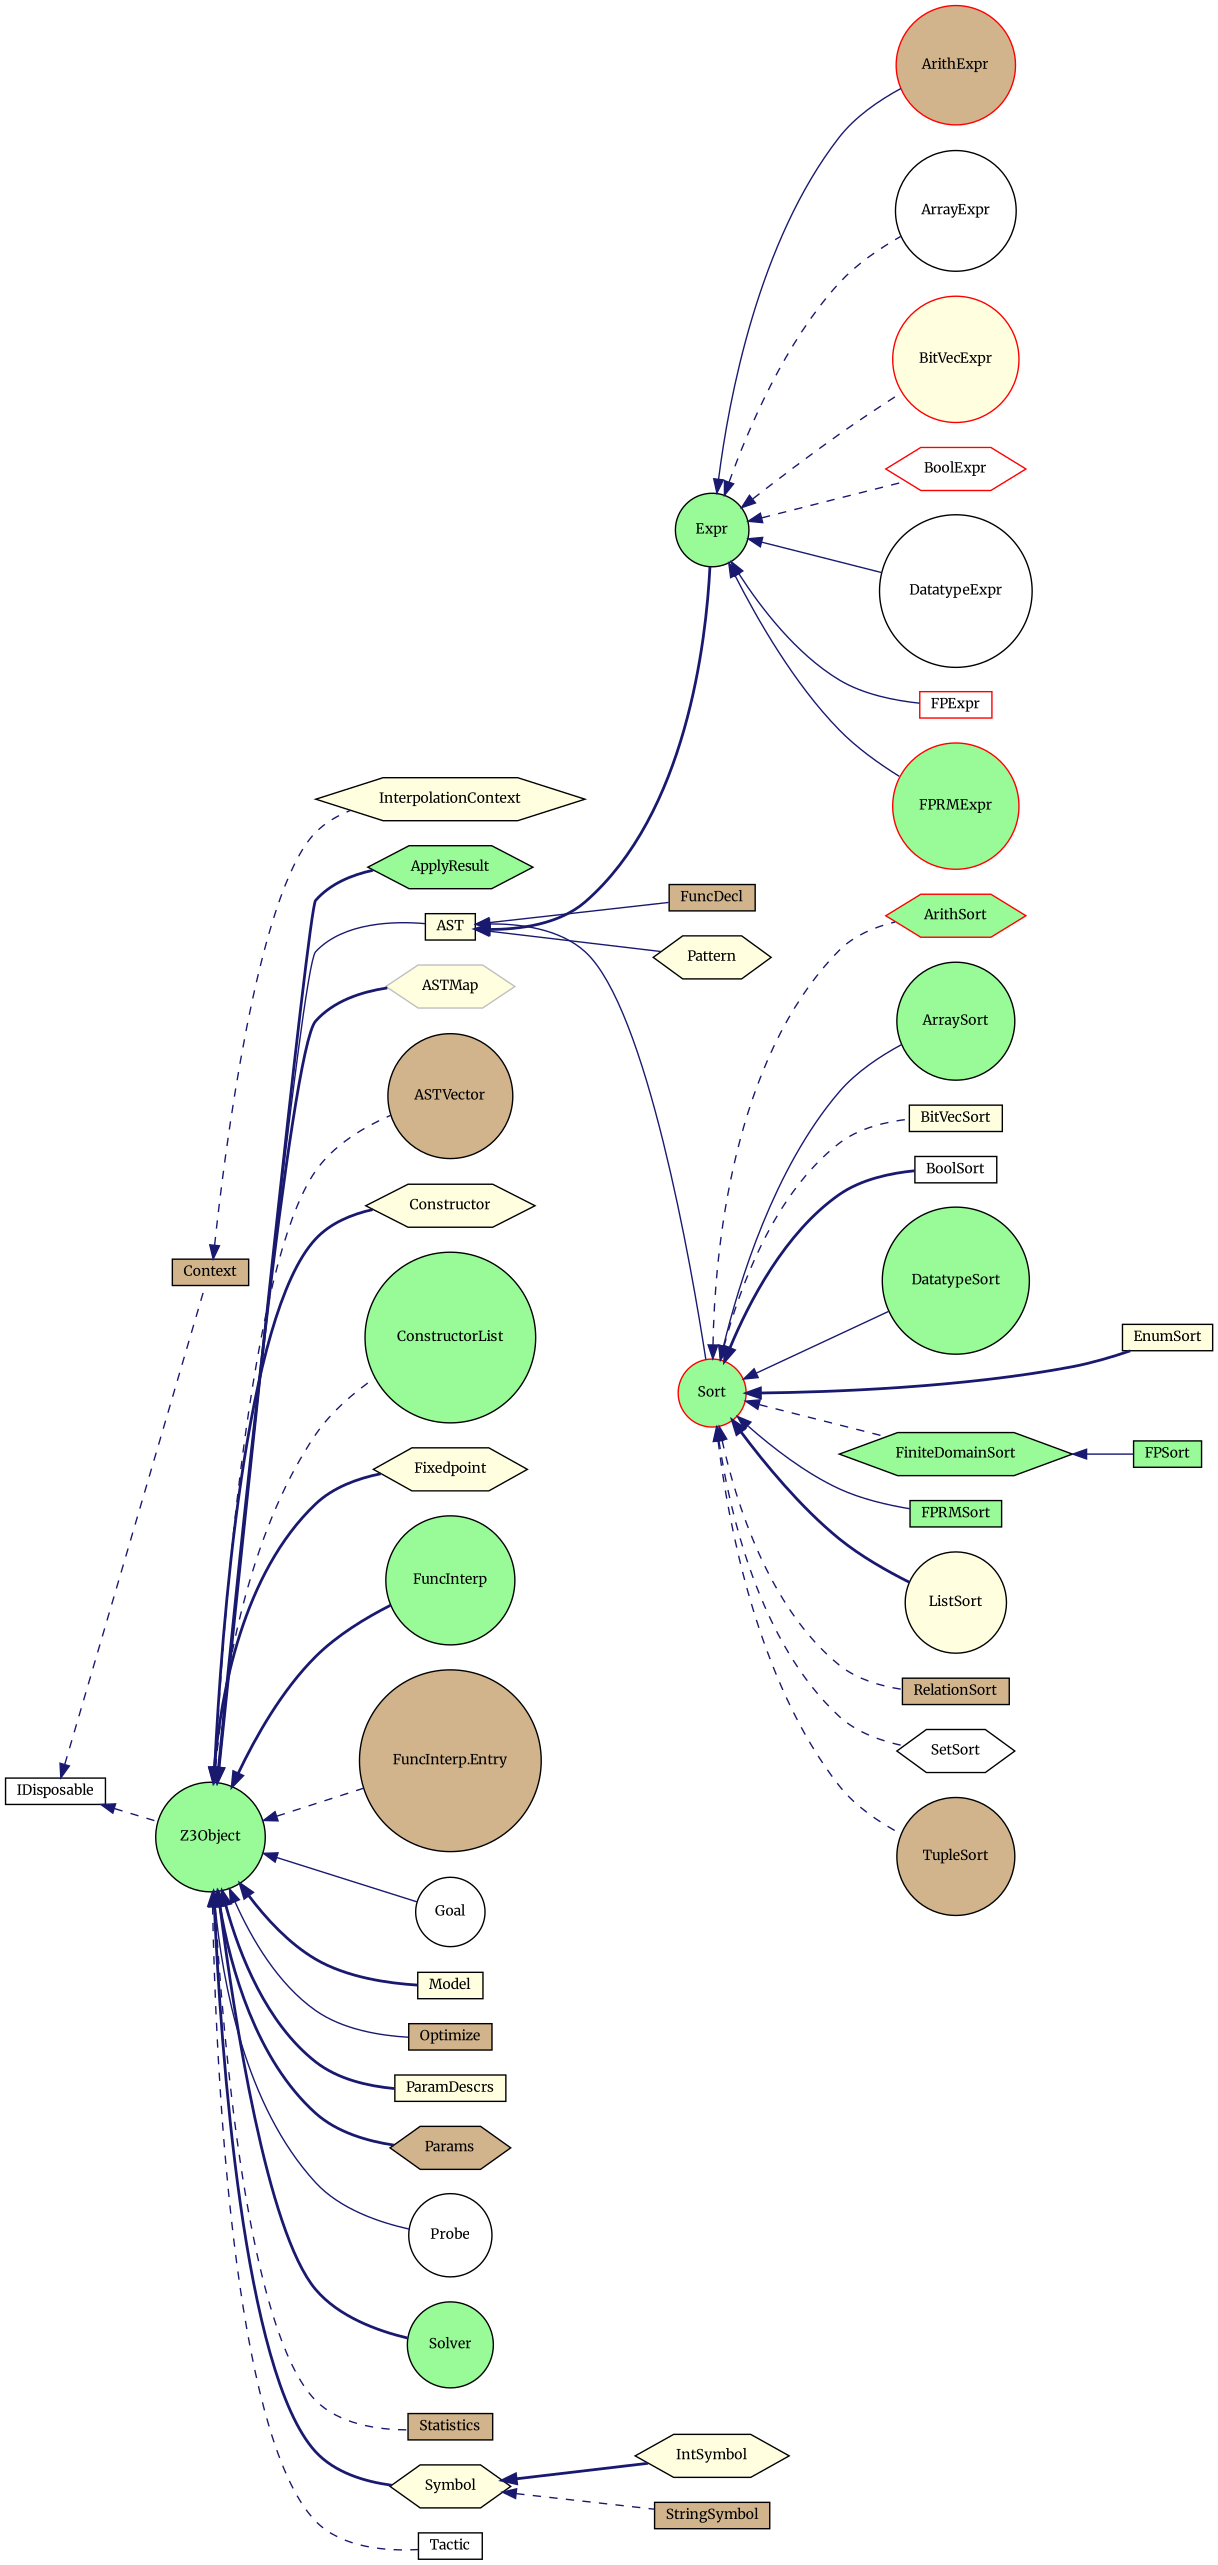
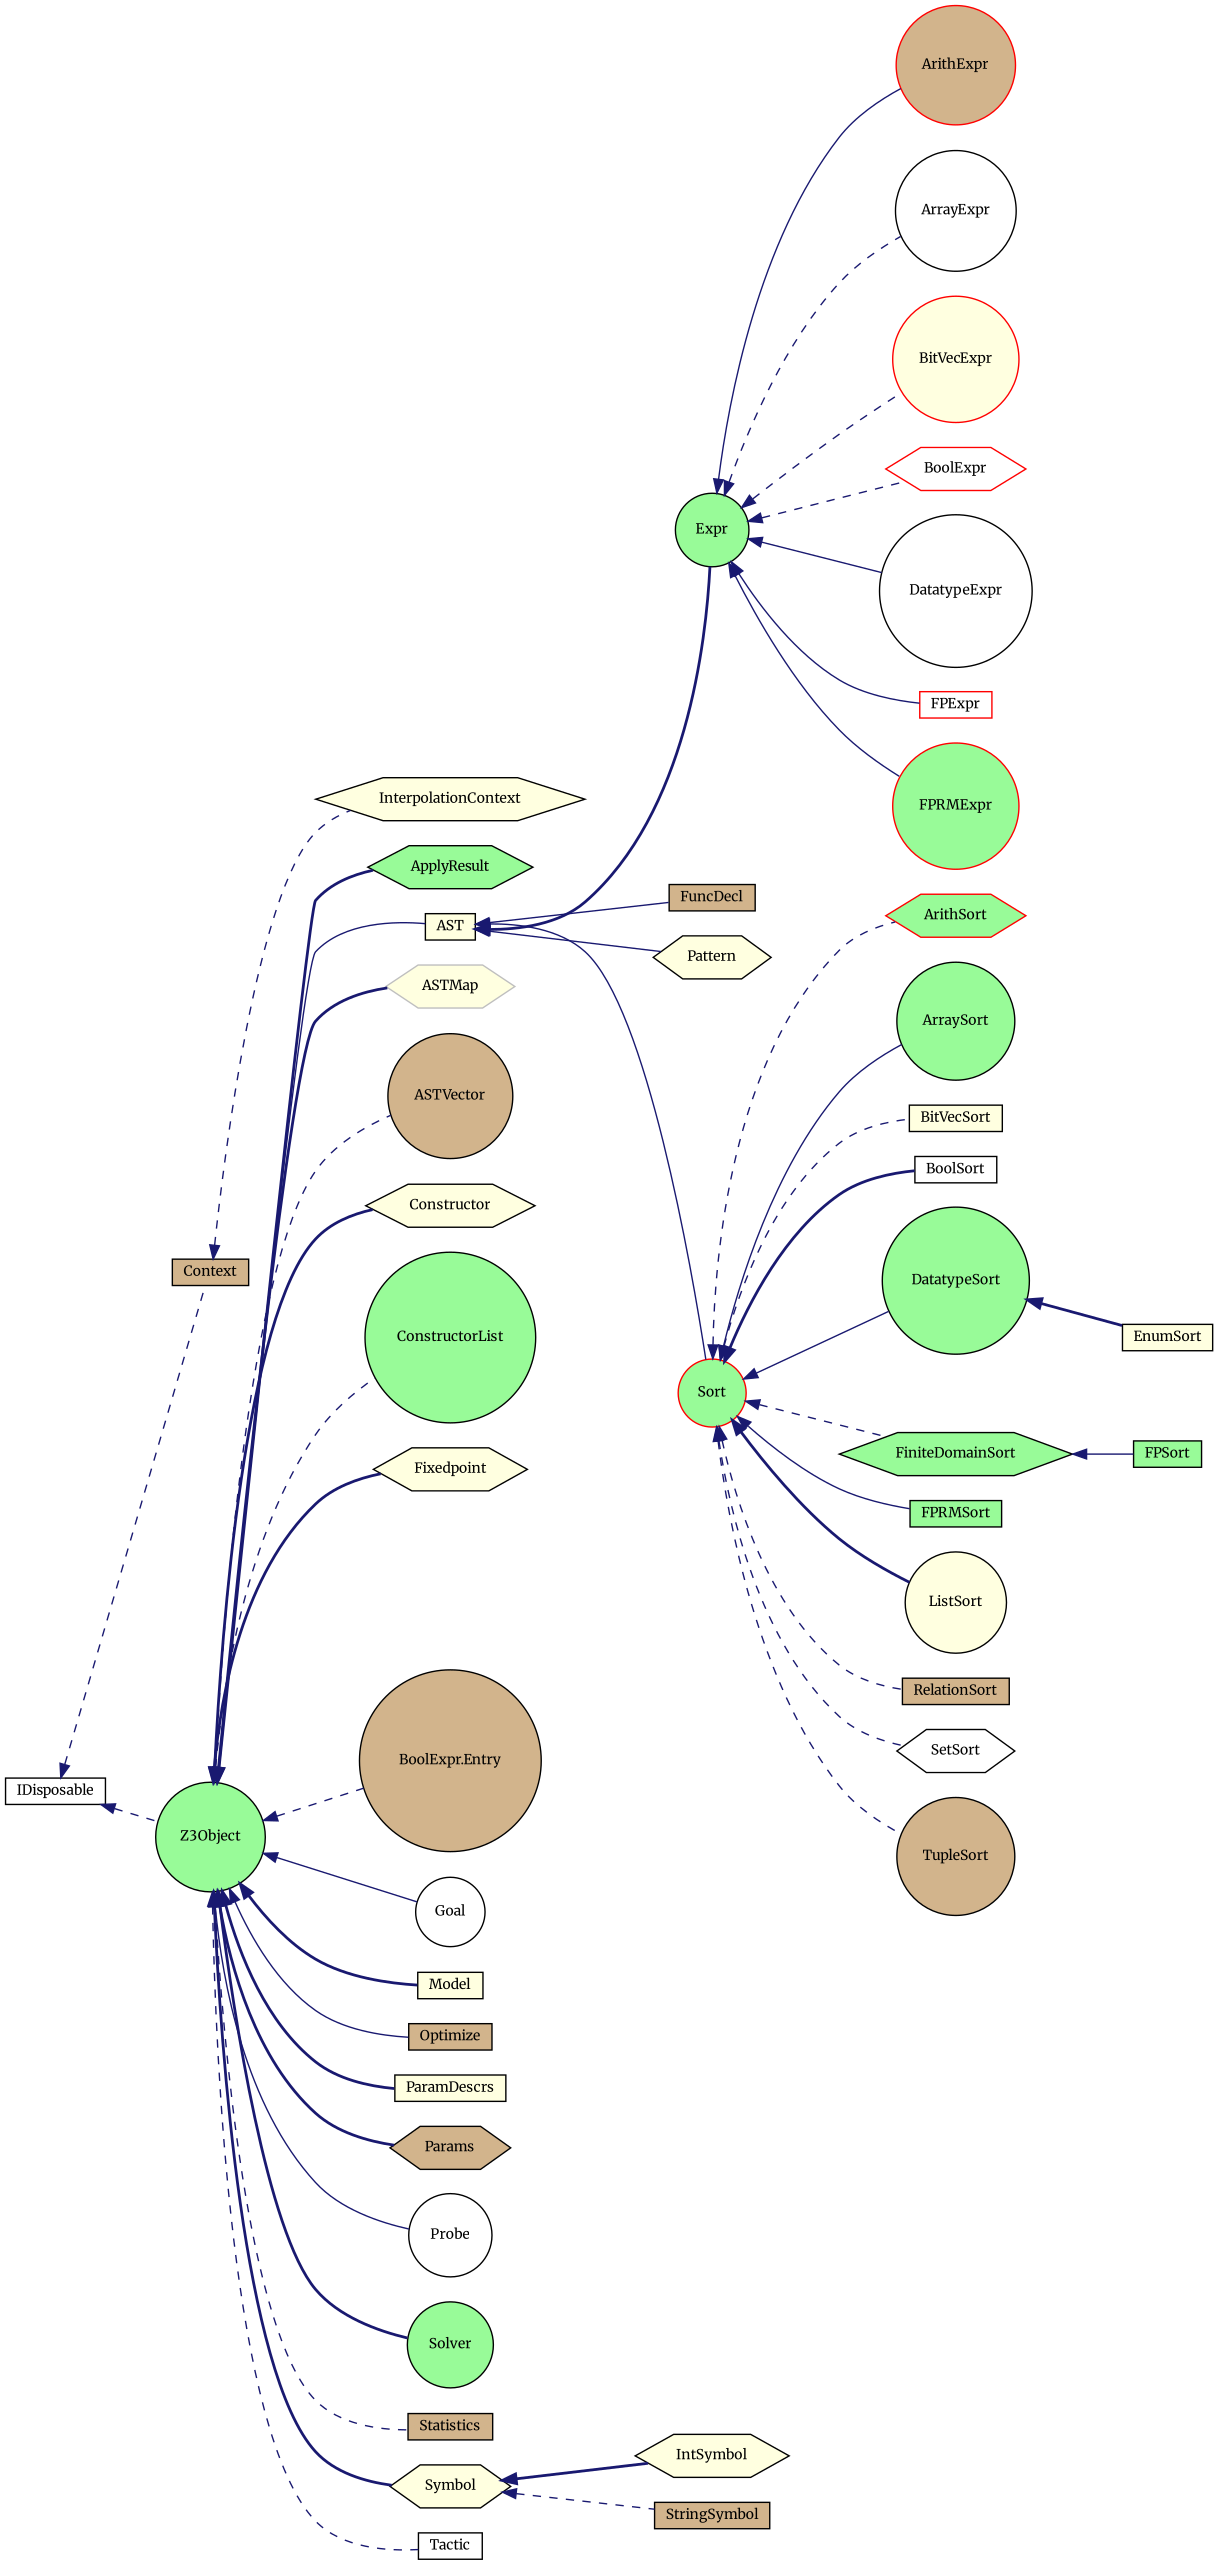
edge "EnumSort" -> "Sort": now "EnumSort" -> "DatatypeSort"
node "FuncInterp": removed
node "FuncInterp.Entry": label "FuncInterp.Entry" -> "BoolExpr.Entry"
